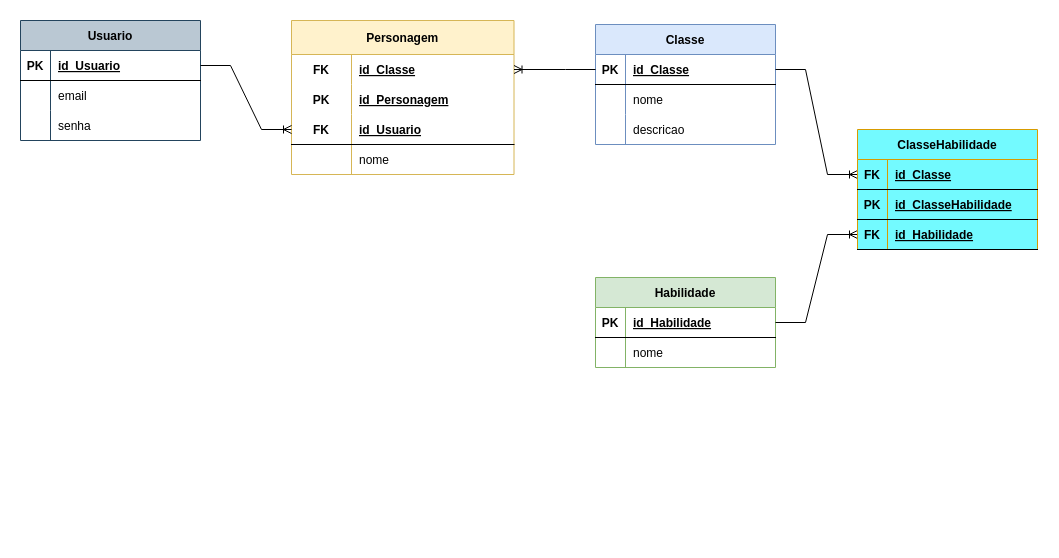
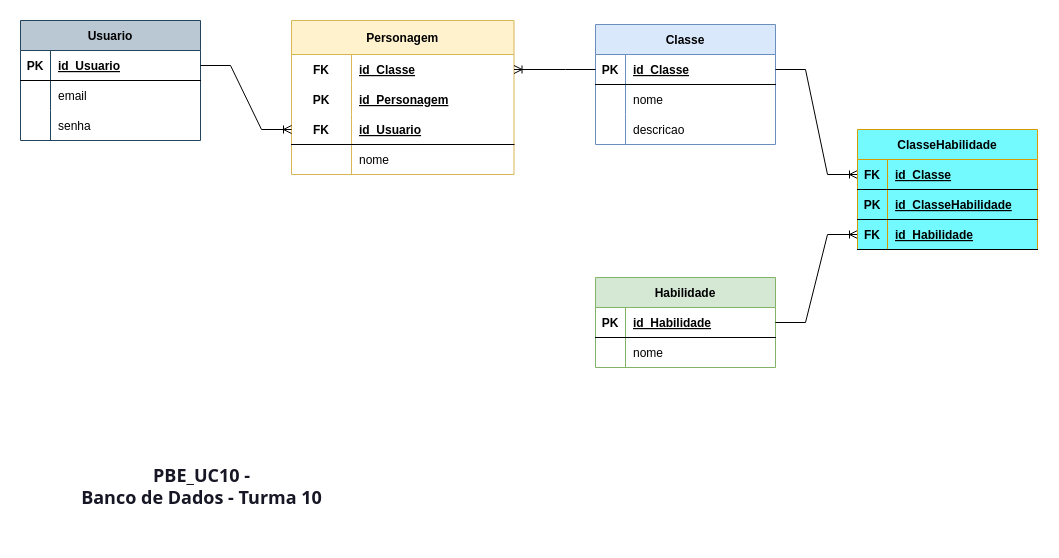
node "PBE_UC10 - Banco de Dados - Turma 10": added
